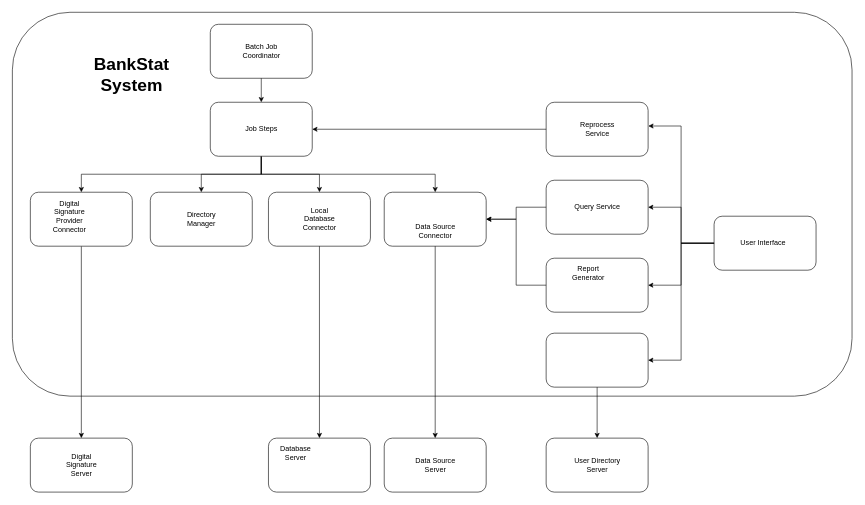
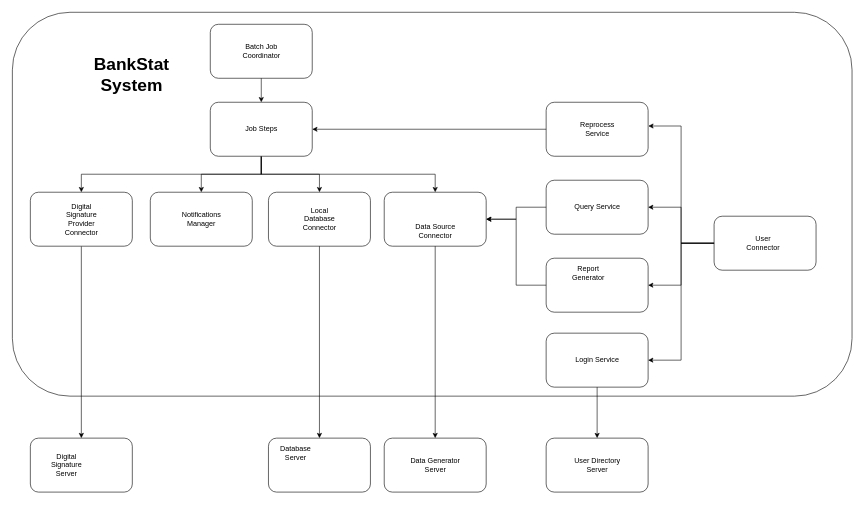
node "Digital Signature Provider Connector": moved (69, 216) -> (81, 219)
node "Directory Manager": label "Directory Manager" -> "Notifications Manager"
node "User Interface": label "User Interface" -> "User Connector"
node "Login Service": added
node "Digital Signature Server": moved (81, 465) -> (66, 465)
node "Data Source Server": label "Data Source Server" -> "Data Generator Server"
